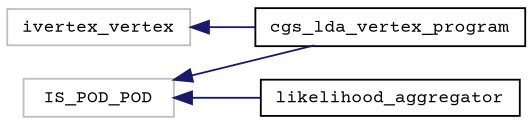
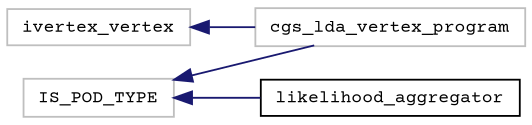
node "cgs_lda_vertex_program": color black -> grey75
node "IS_POD_POD": label "IS_POD_POD" -> "IS_POD_TYPE"
